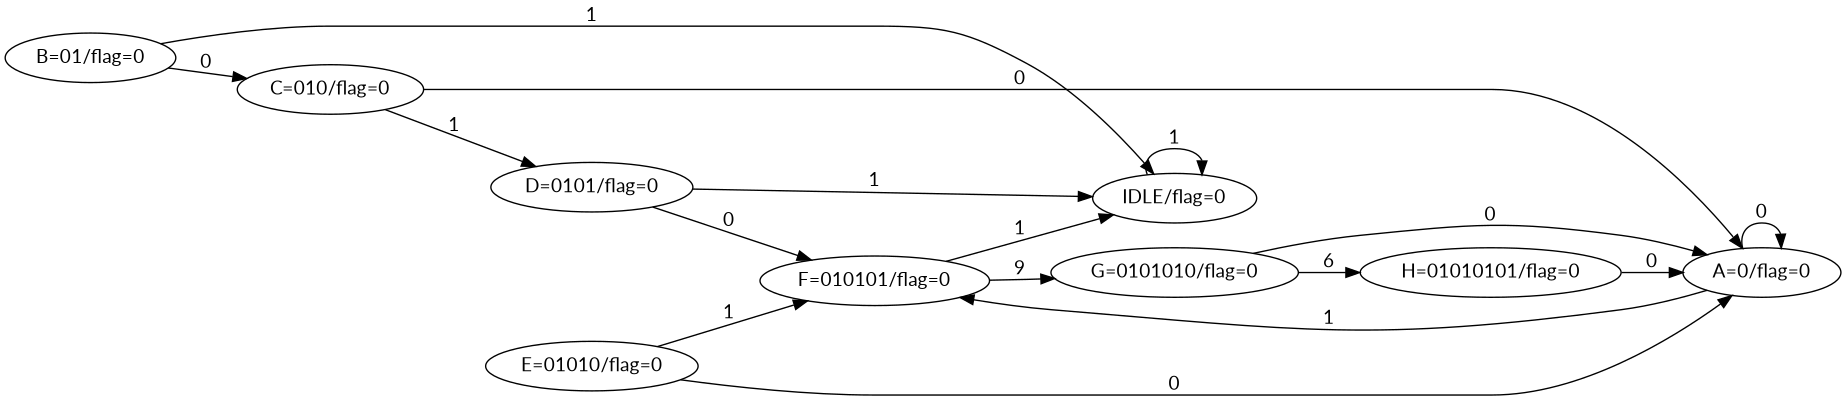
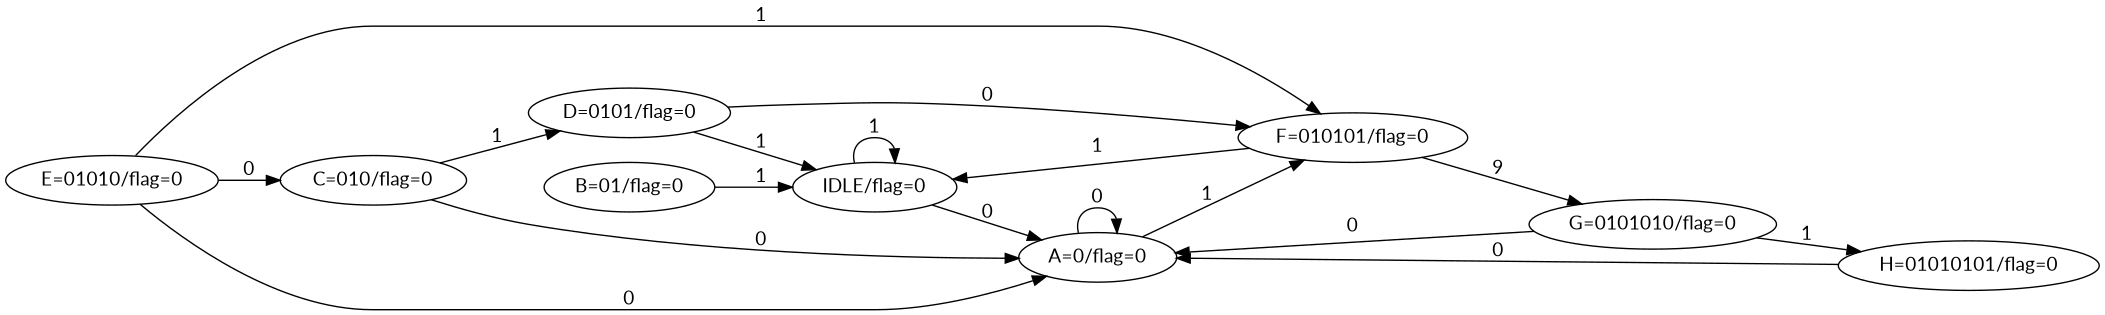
edge "B=01/flag=0" -> "C=010/flag=0": now "E=01010/flag=0" -> "C=010/flag=0"
edge "IDLE/flag=0" -> "A=0/flag=0": added, label "0"
edge "G=0101010/flag=0" -> "H=01010101/flag=0": label "6" -> "1"
